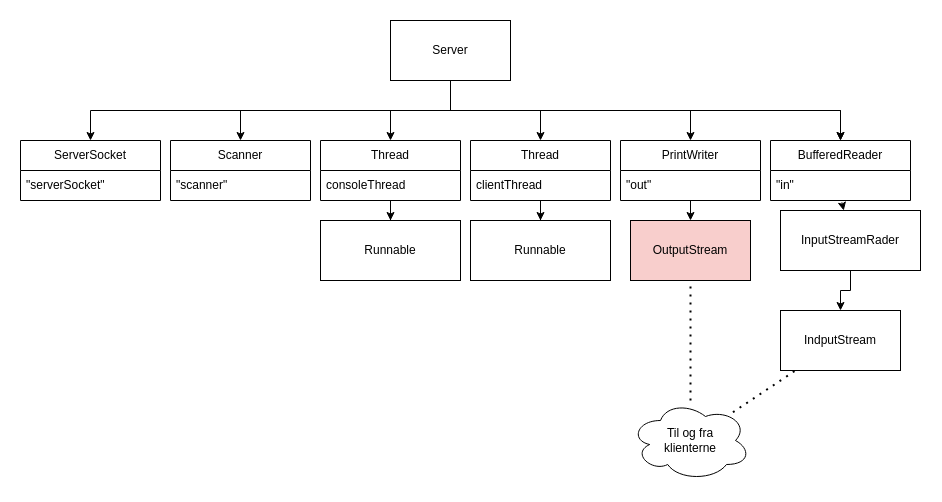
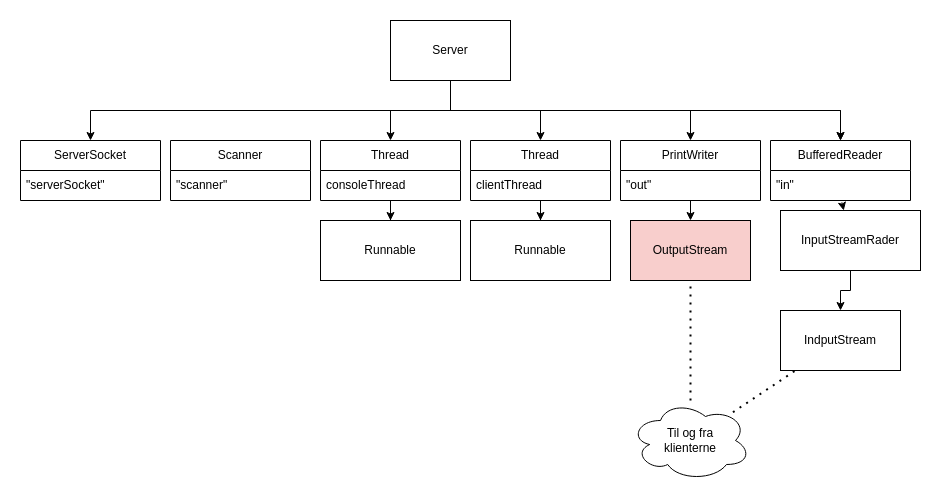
edge "Server" -> "Scanner": removed
